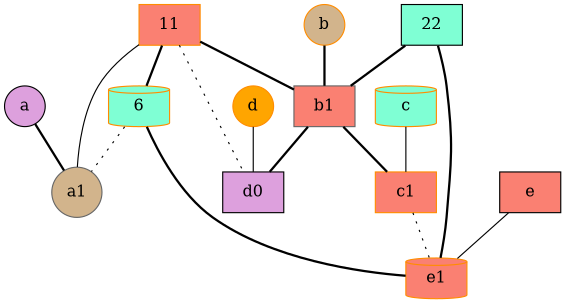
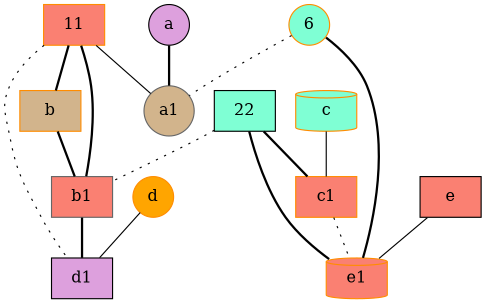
node "b": shape circle -> box
edge "11" -- "6": now "11" -- "b"
edge "22" -- "b1": style bold -> dotted
node "6": shape cylinder -> circle
edge "b1" -- "c1": now "22" -- "c1"
node "d0": label "d0" -> "d1"
